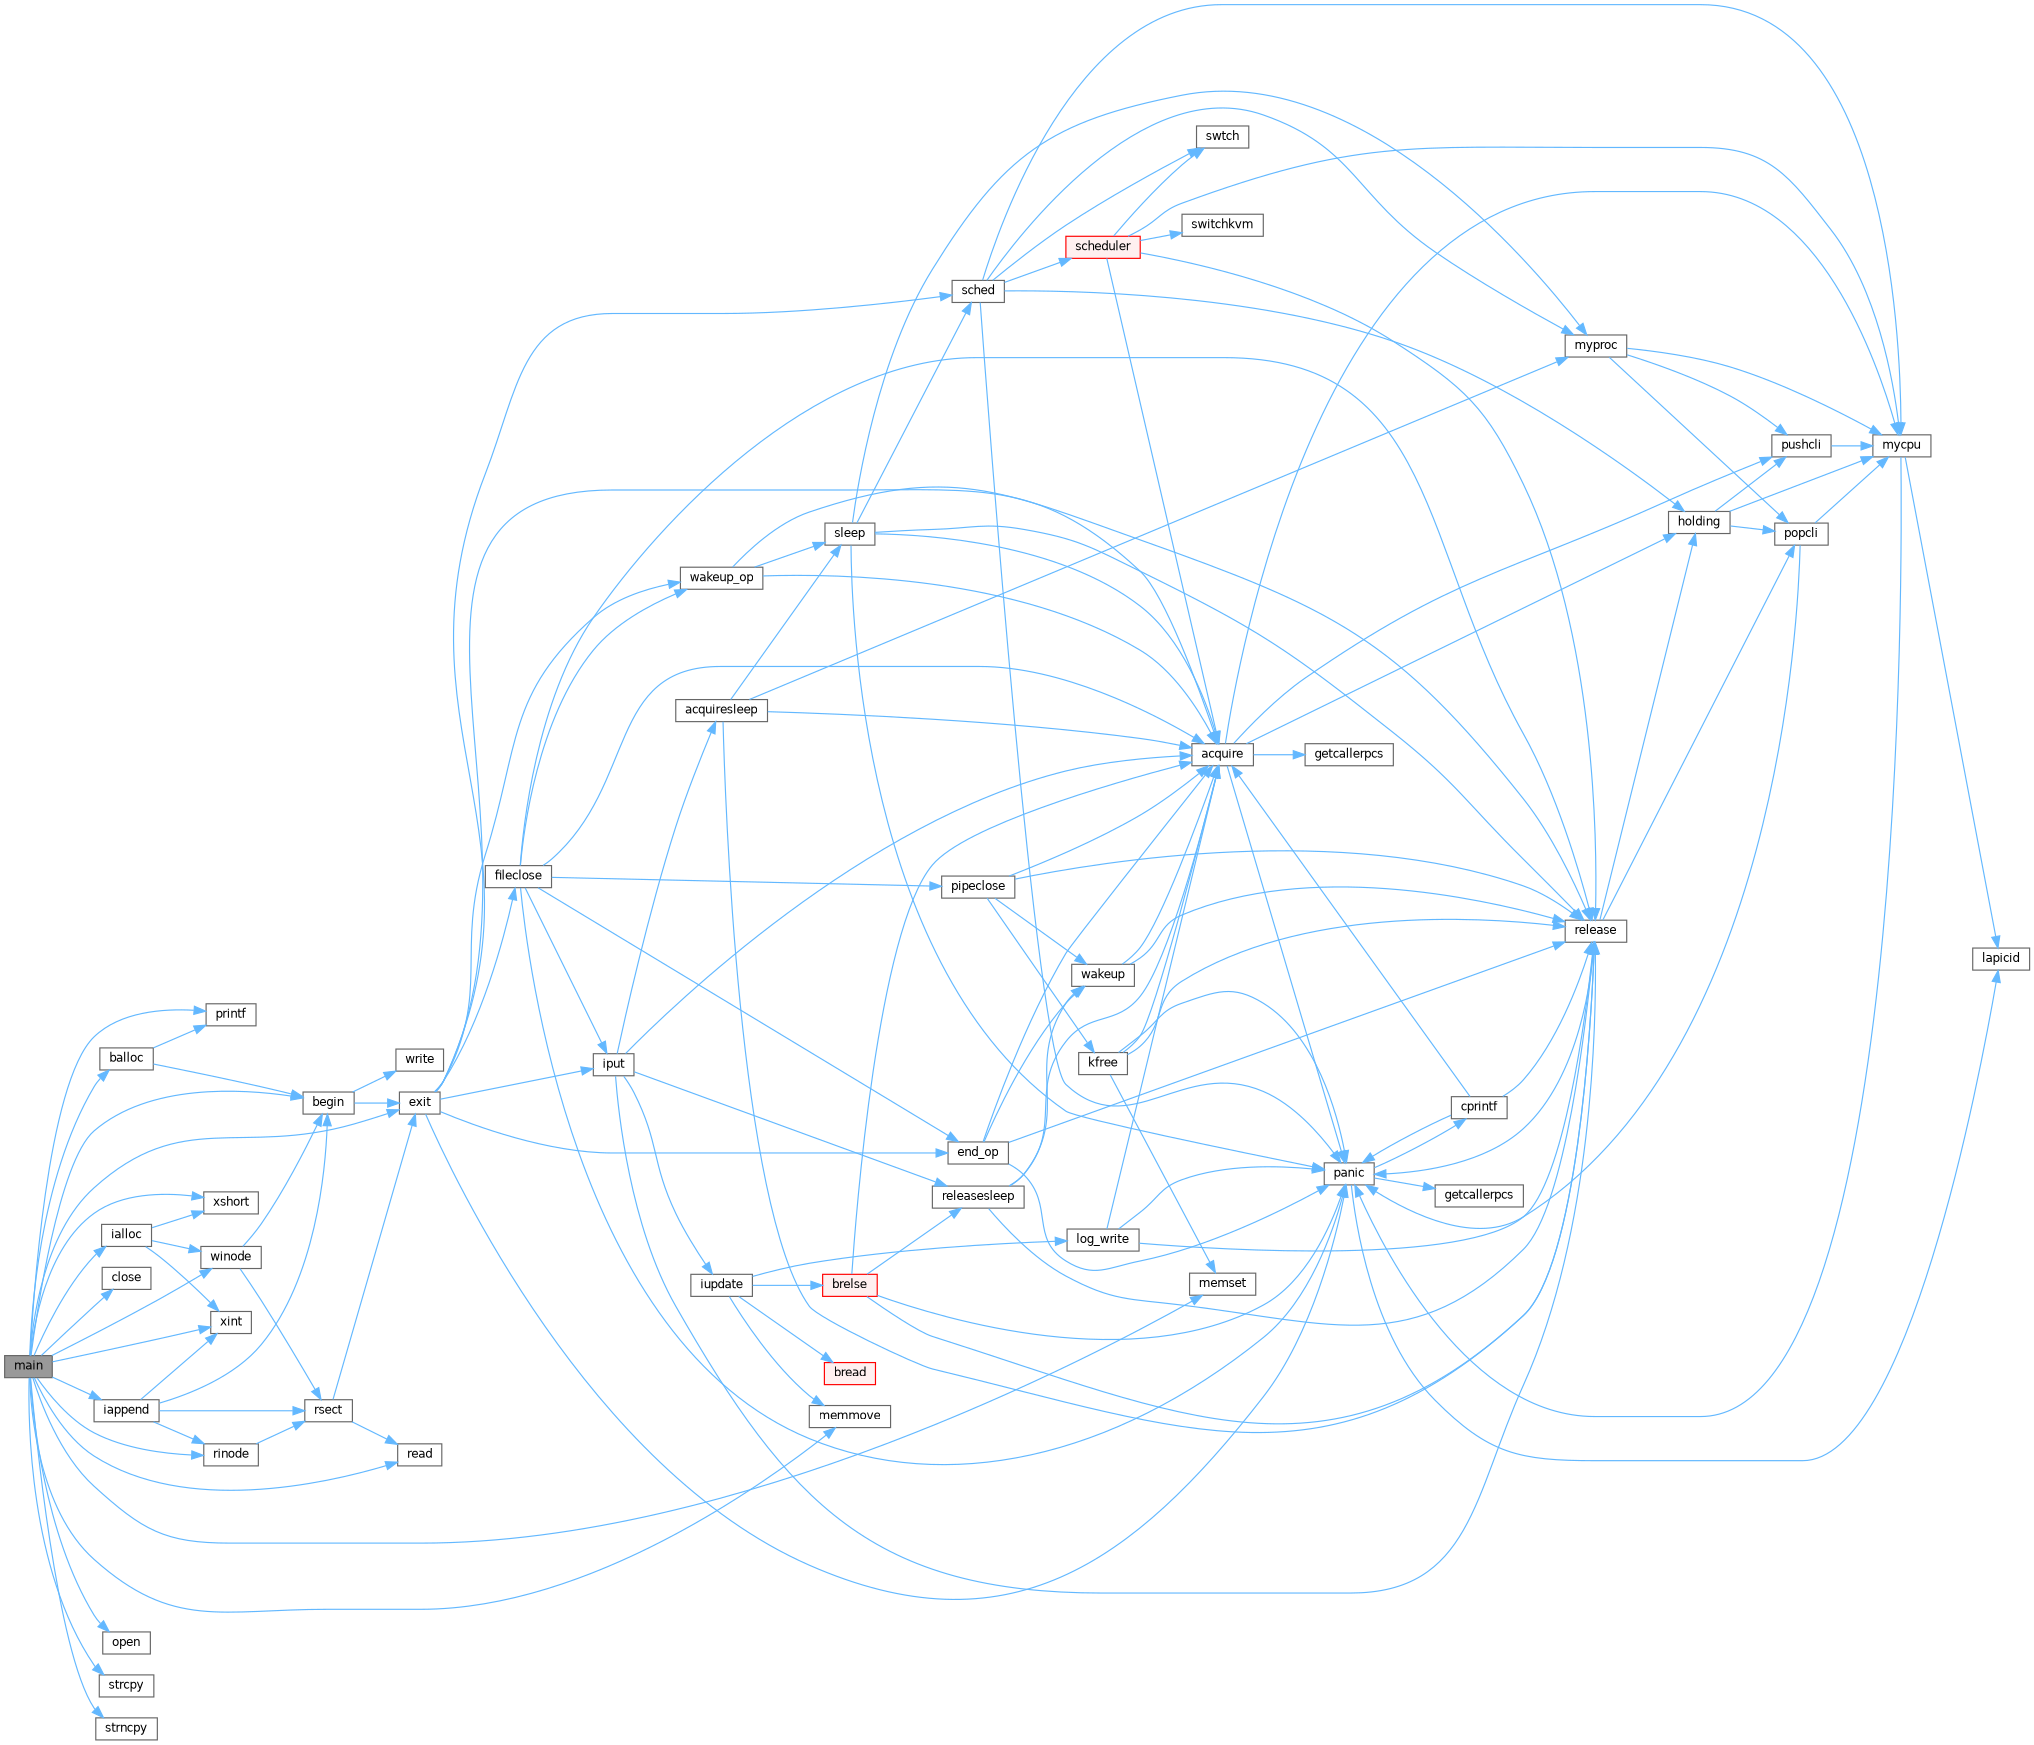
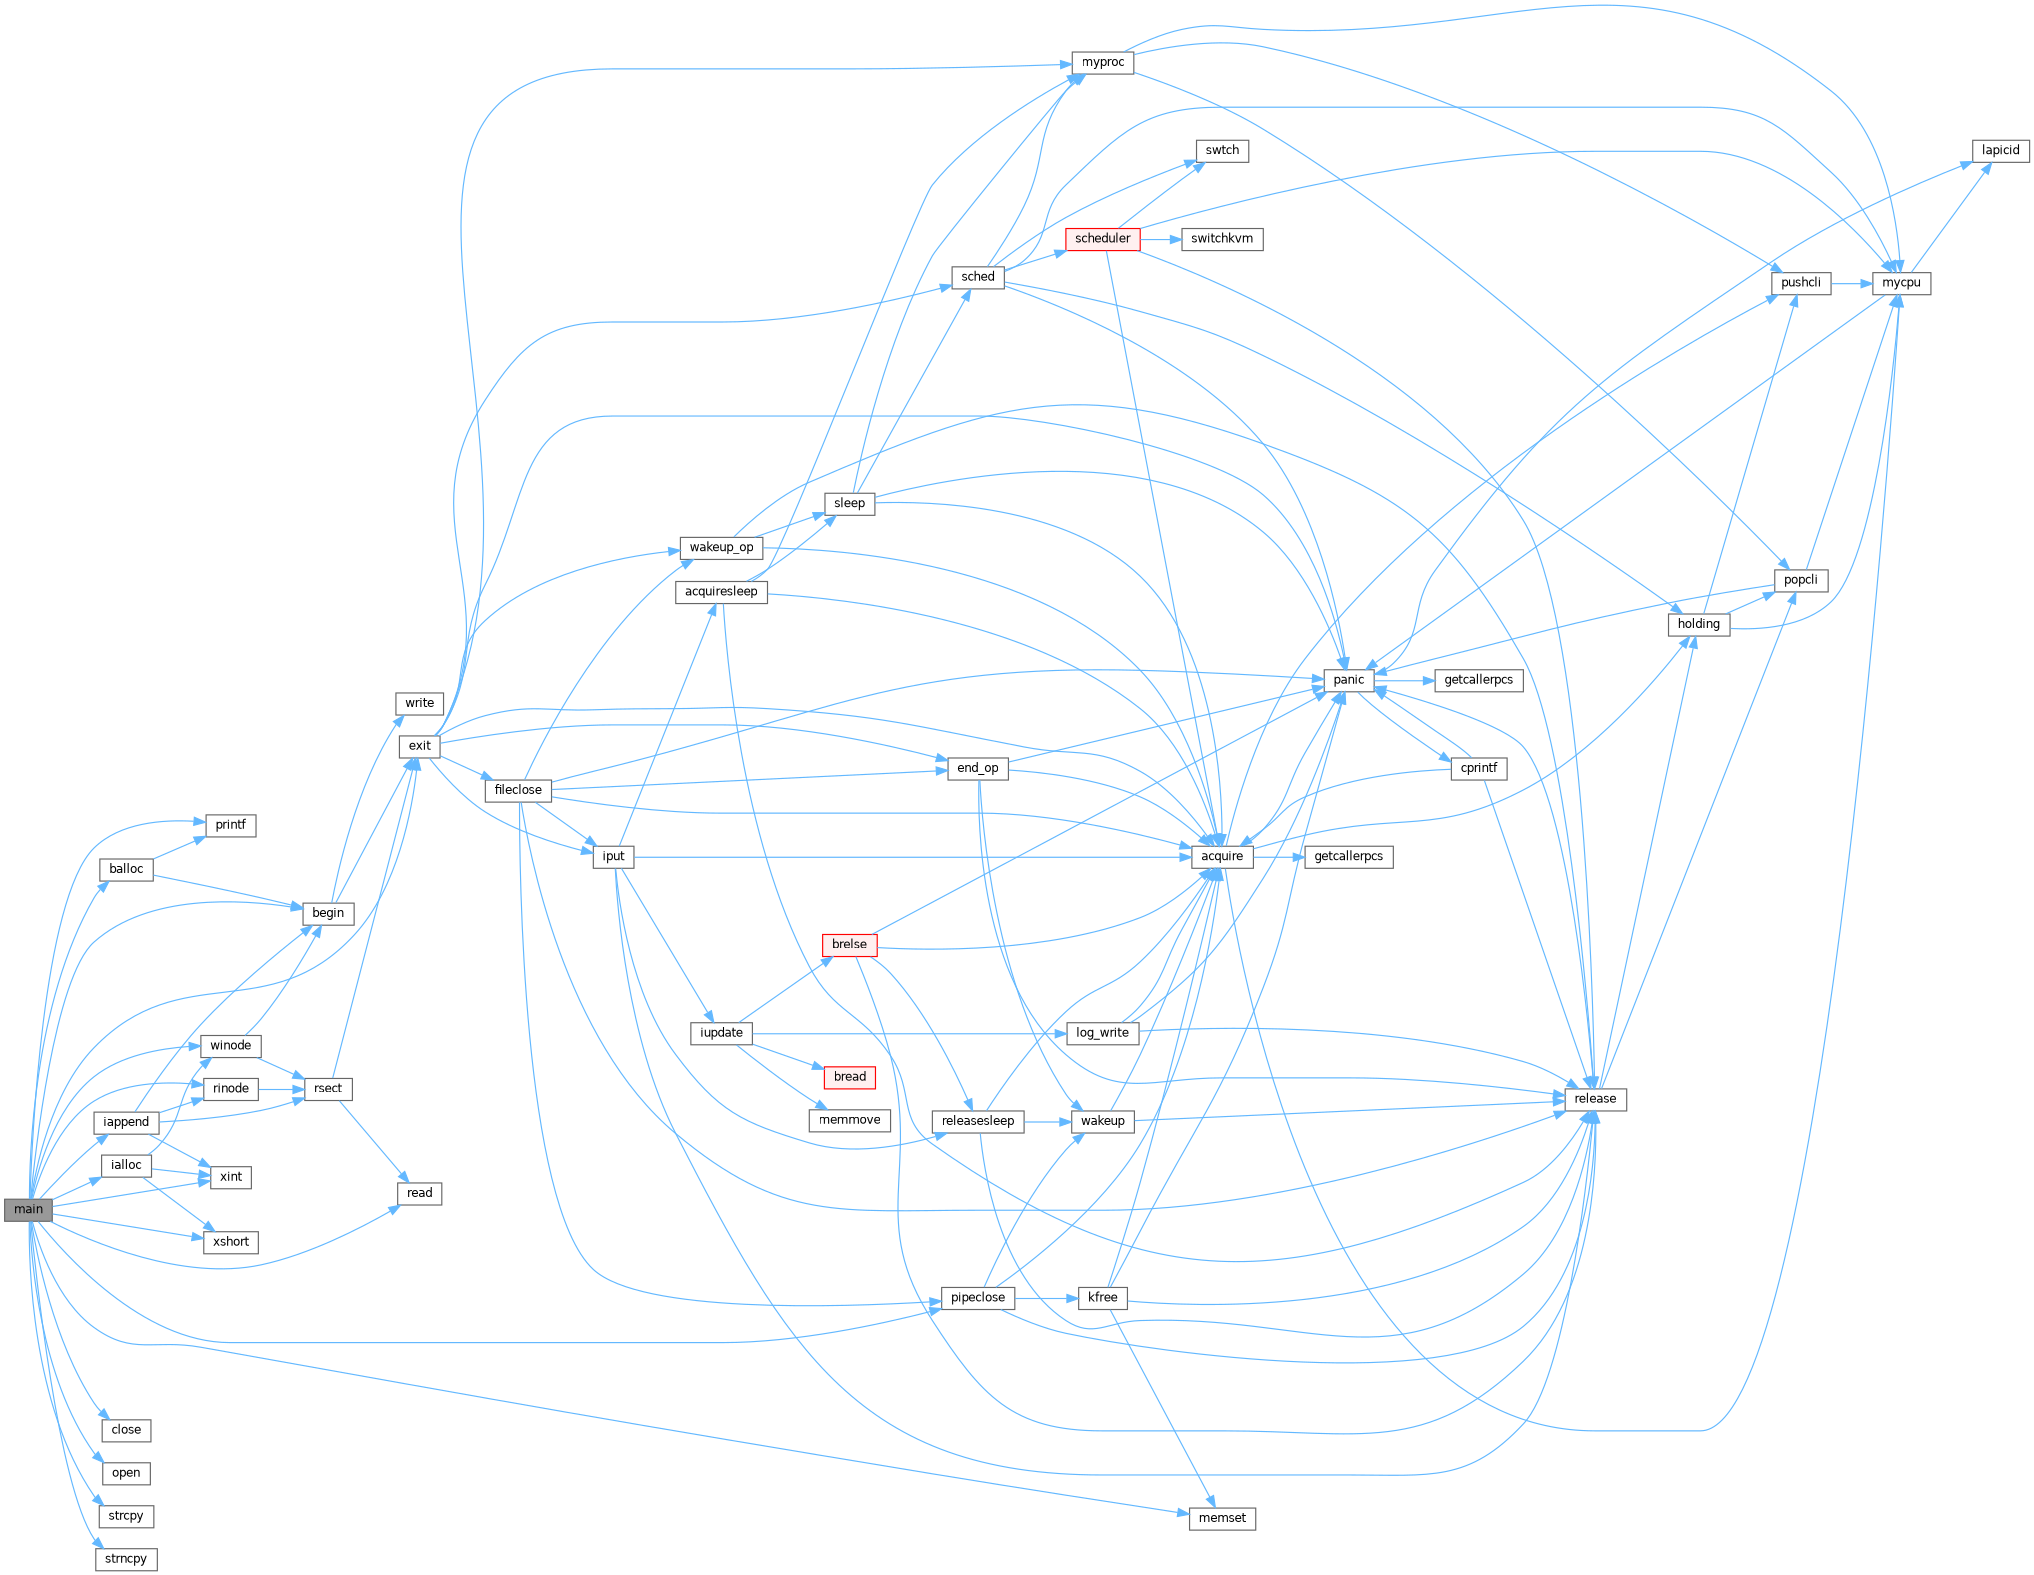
edge "exit" -> "myproc": added
edge "sleep" -> "release": removed
edge "main" -> "memmove": now "main" -> "pipeclose"
